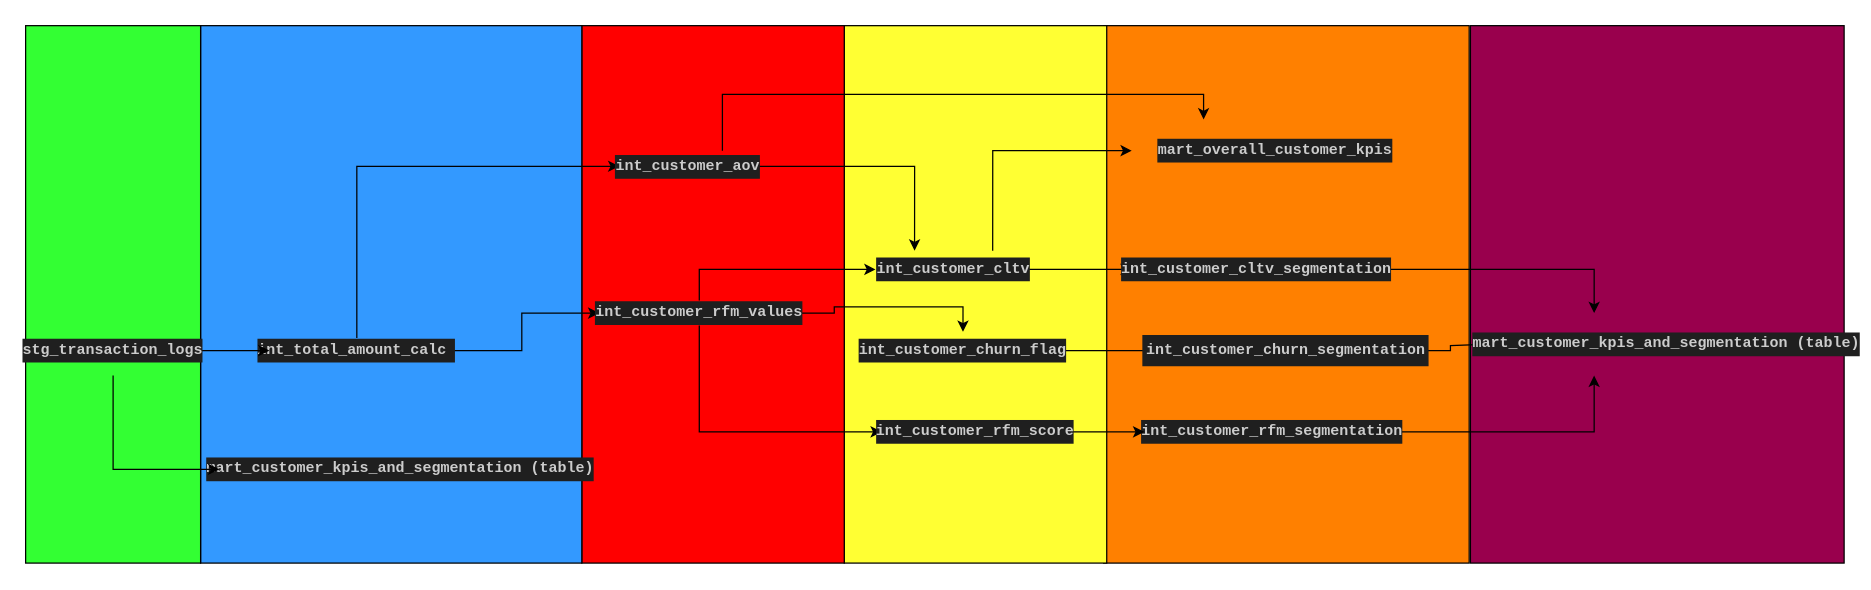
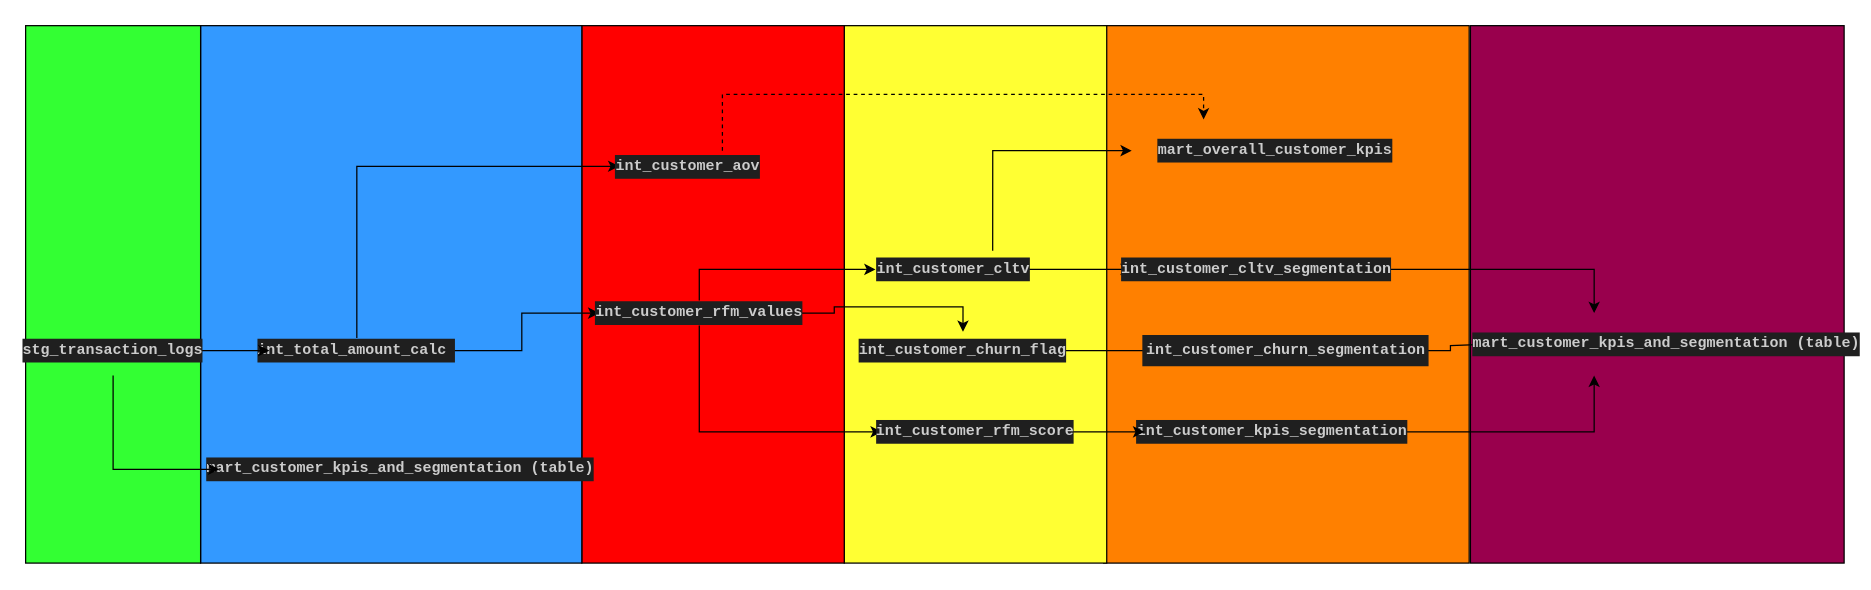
edge "int_customer_aov" -> "mart_overall_customer_kpis": style solid -> dashed
edge "int_customer_aov" -> "int_customer_cltv": removed
node "int_customer_rfm_segmentation": label "int_customer_rfm_segmentation" -> "int_customer_kpis_segmentation"
